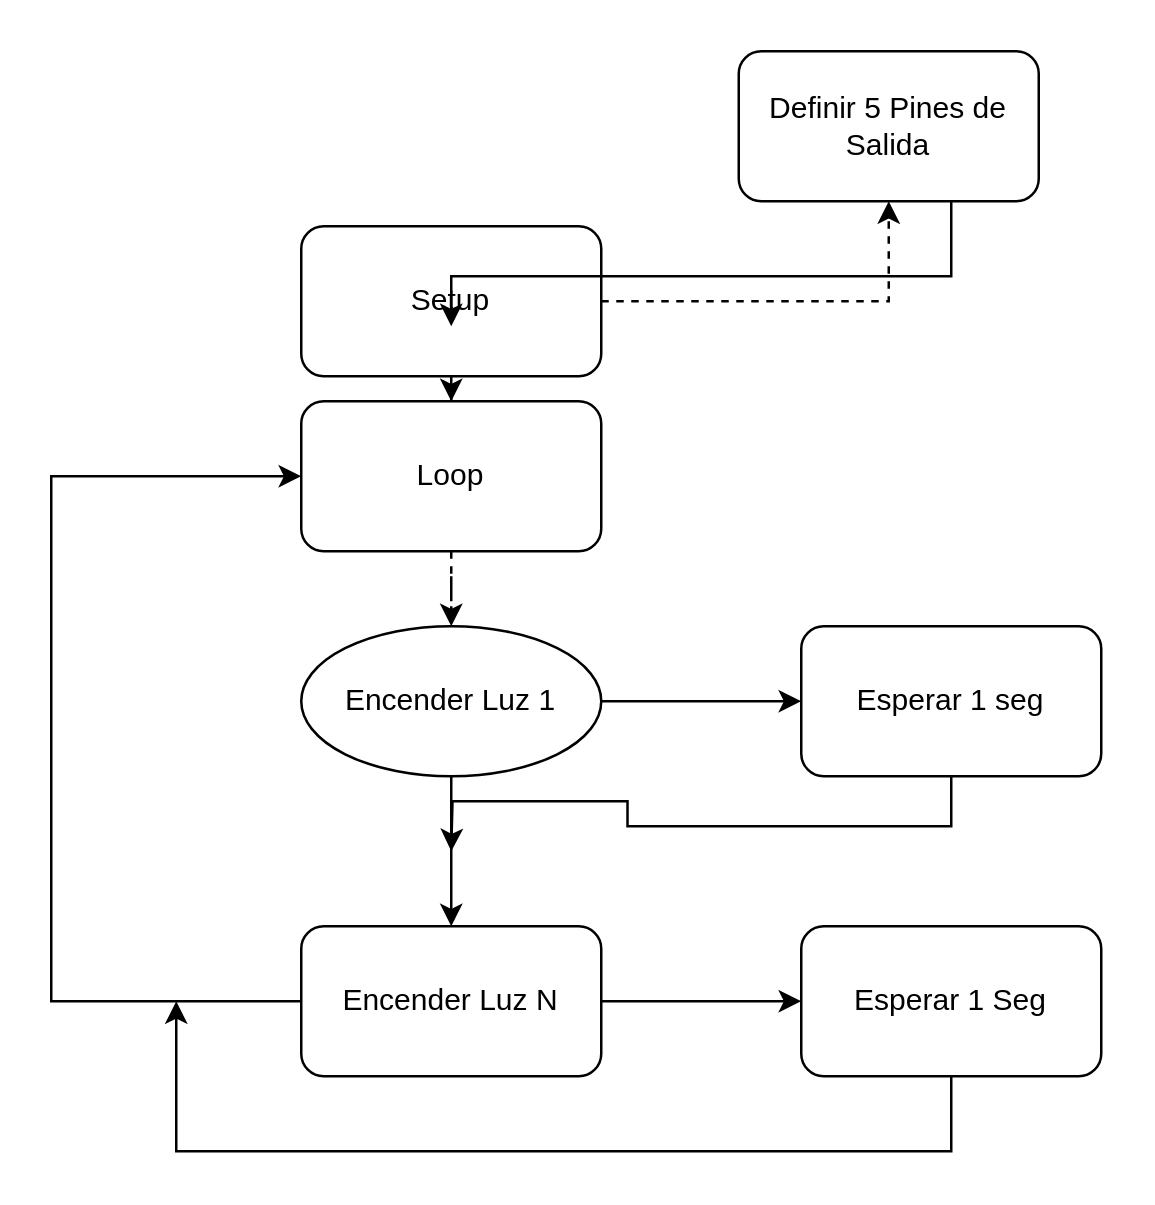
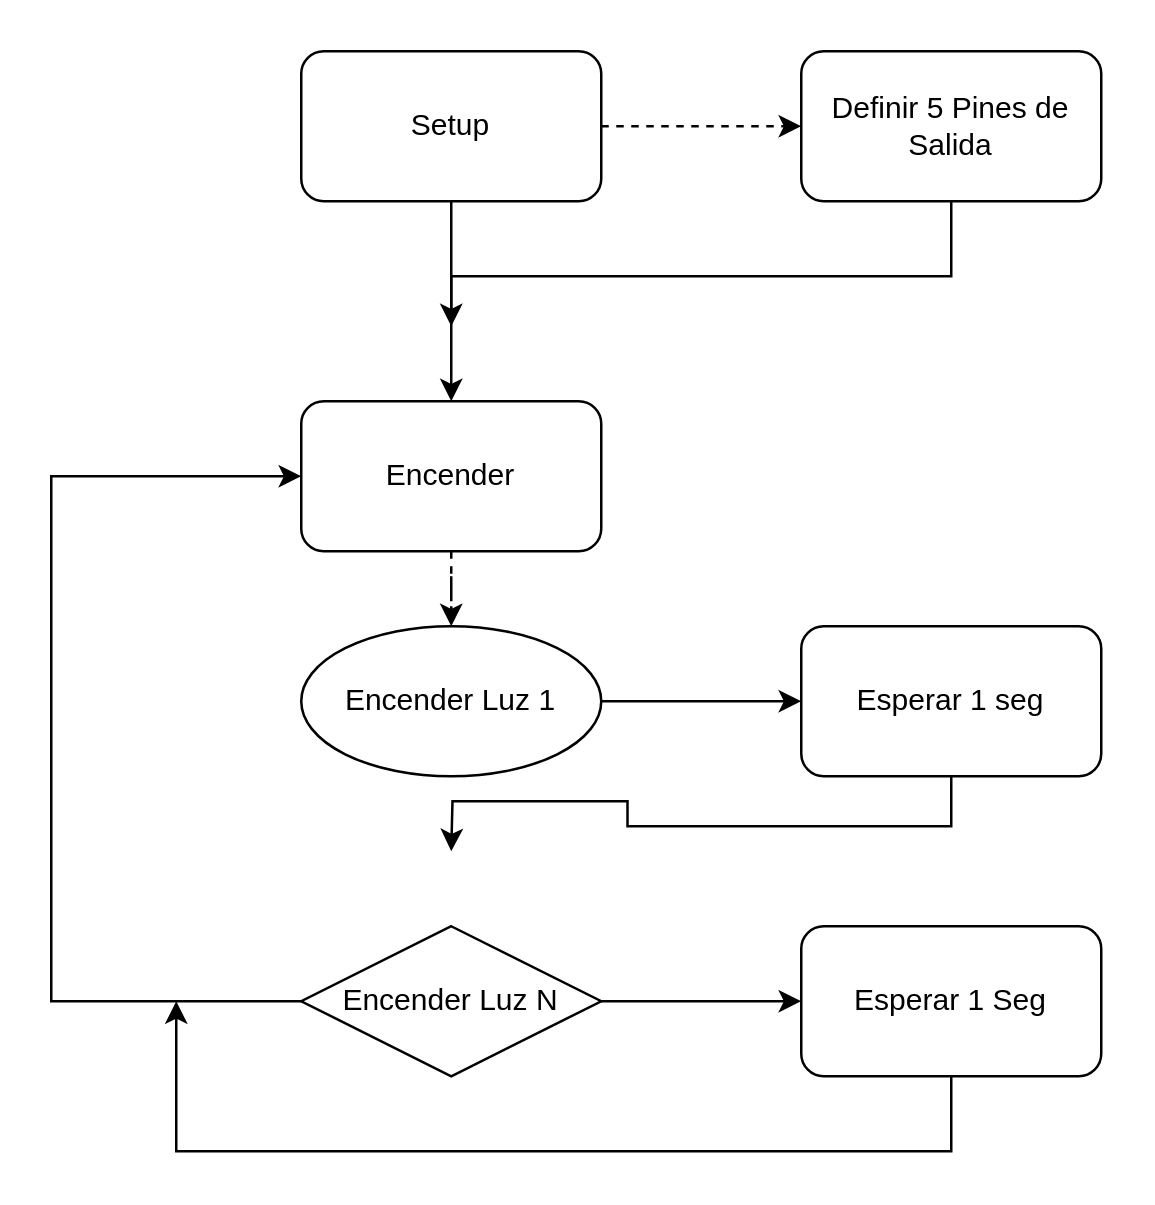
node "Definir 5 Pines de Salida": moved (889, 126) -> (951, 126)
node "Setup": moved (451, 301) -> (451, 126)
node "Loop": label "Loop" -> "Encender"
edge "Encender Luz 1" -> "Encender Luz N": removed
node "Encender Luz N": shape rounded rectangle -> diamond
